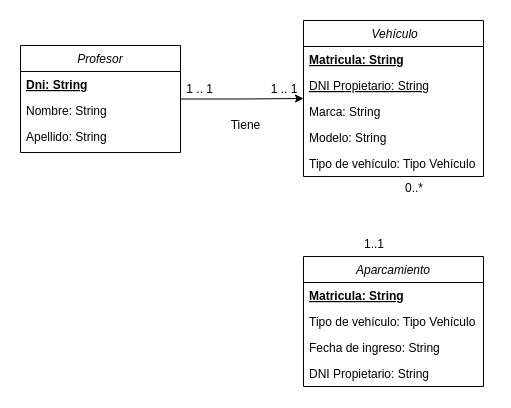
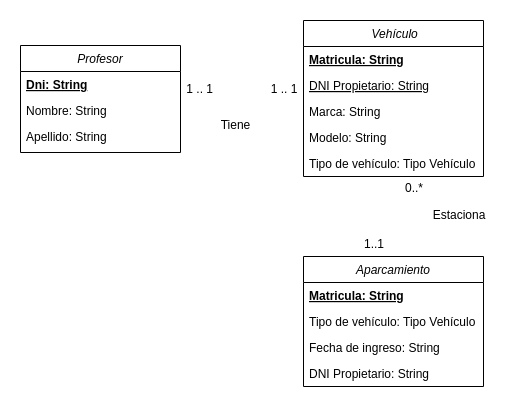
edge "Profesor" -> "Vehículo": removed
node "Tiene": moved (246, 126) -> (236, 126)
node "Estaciona": added
